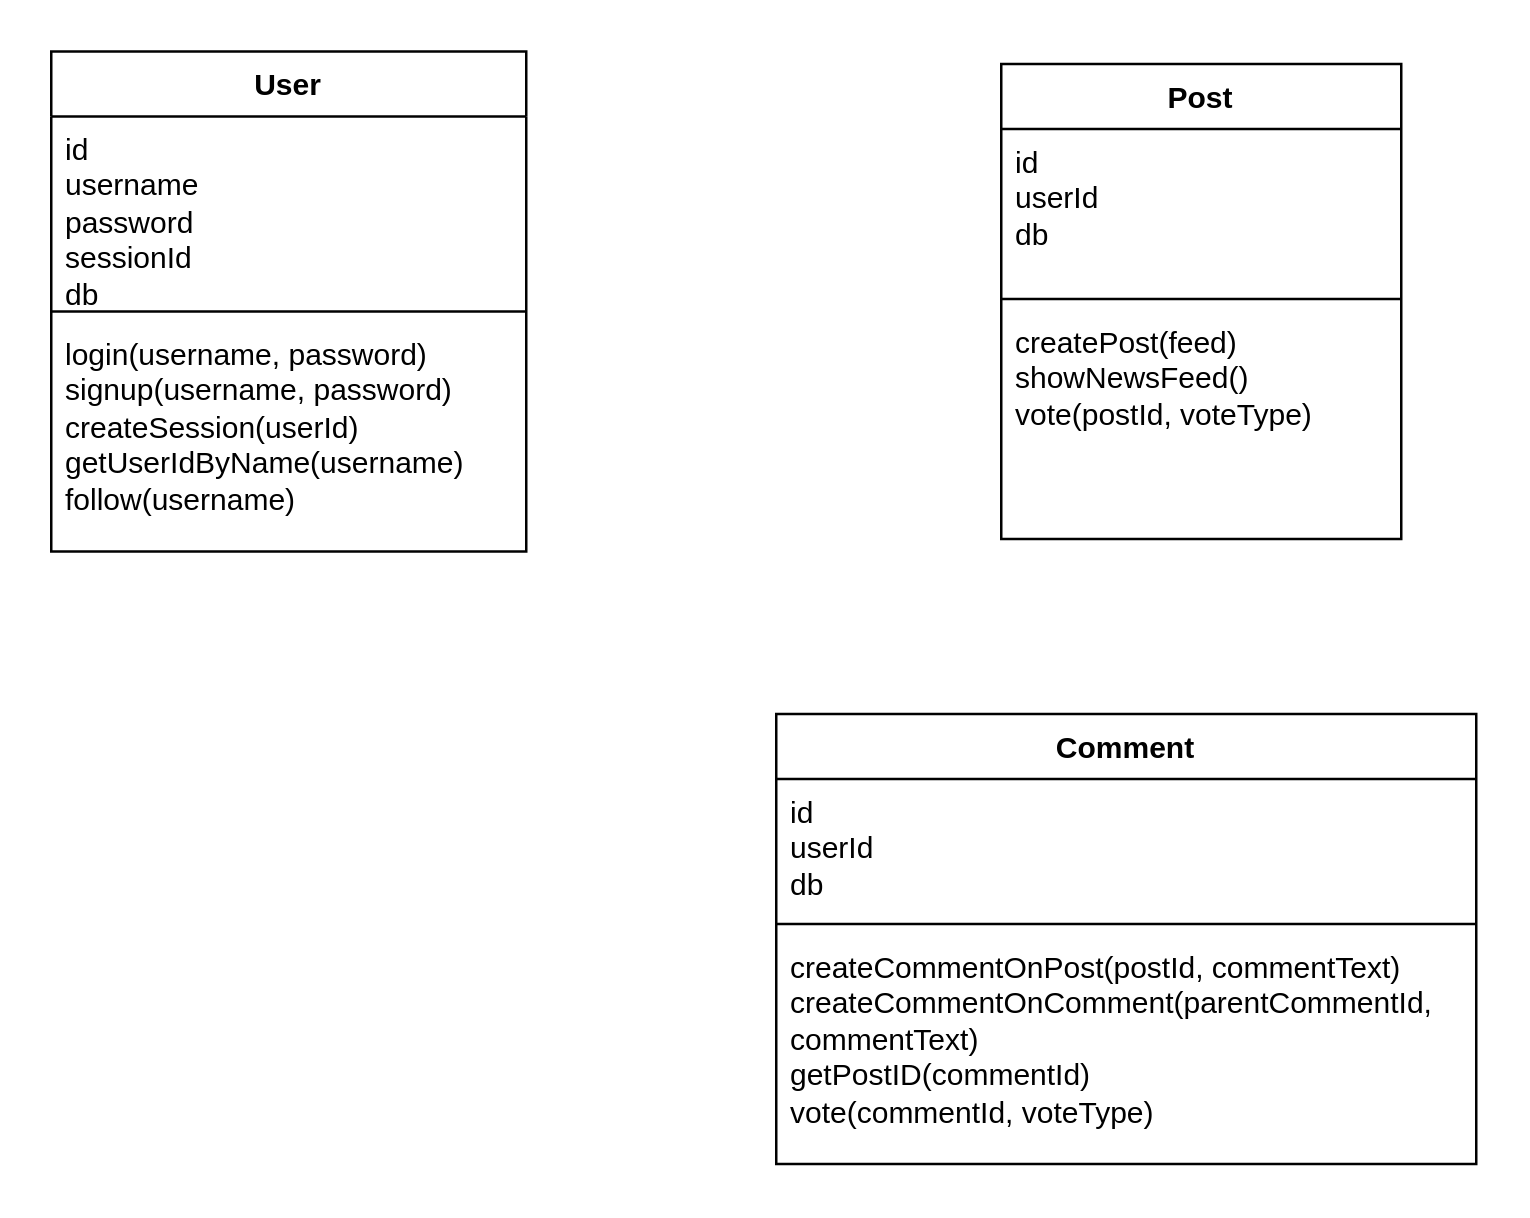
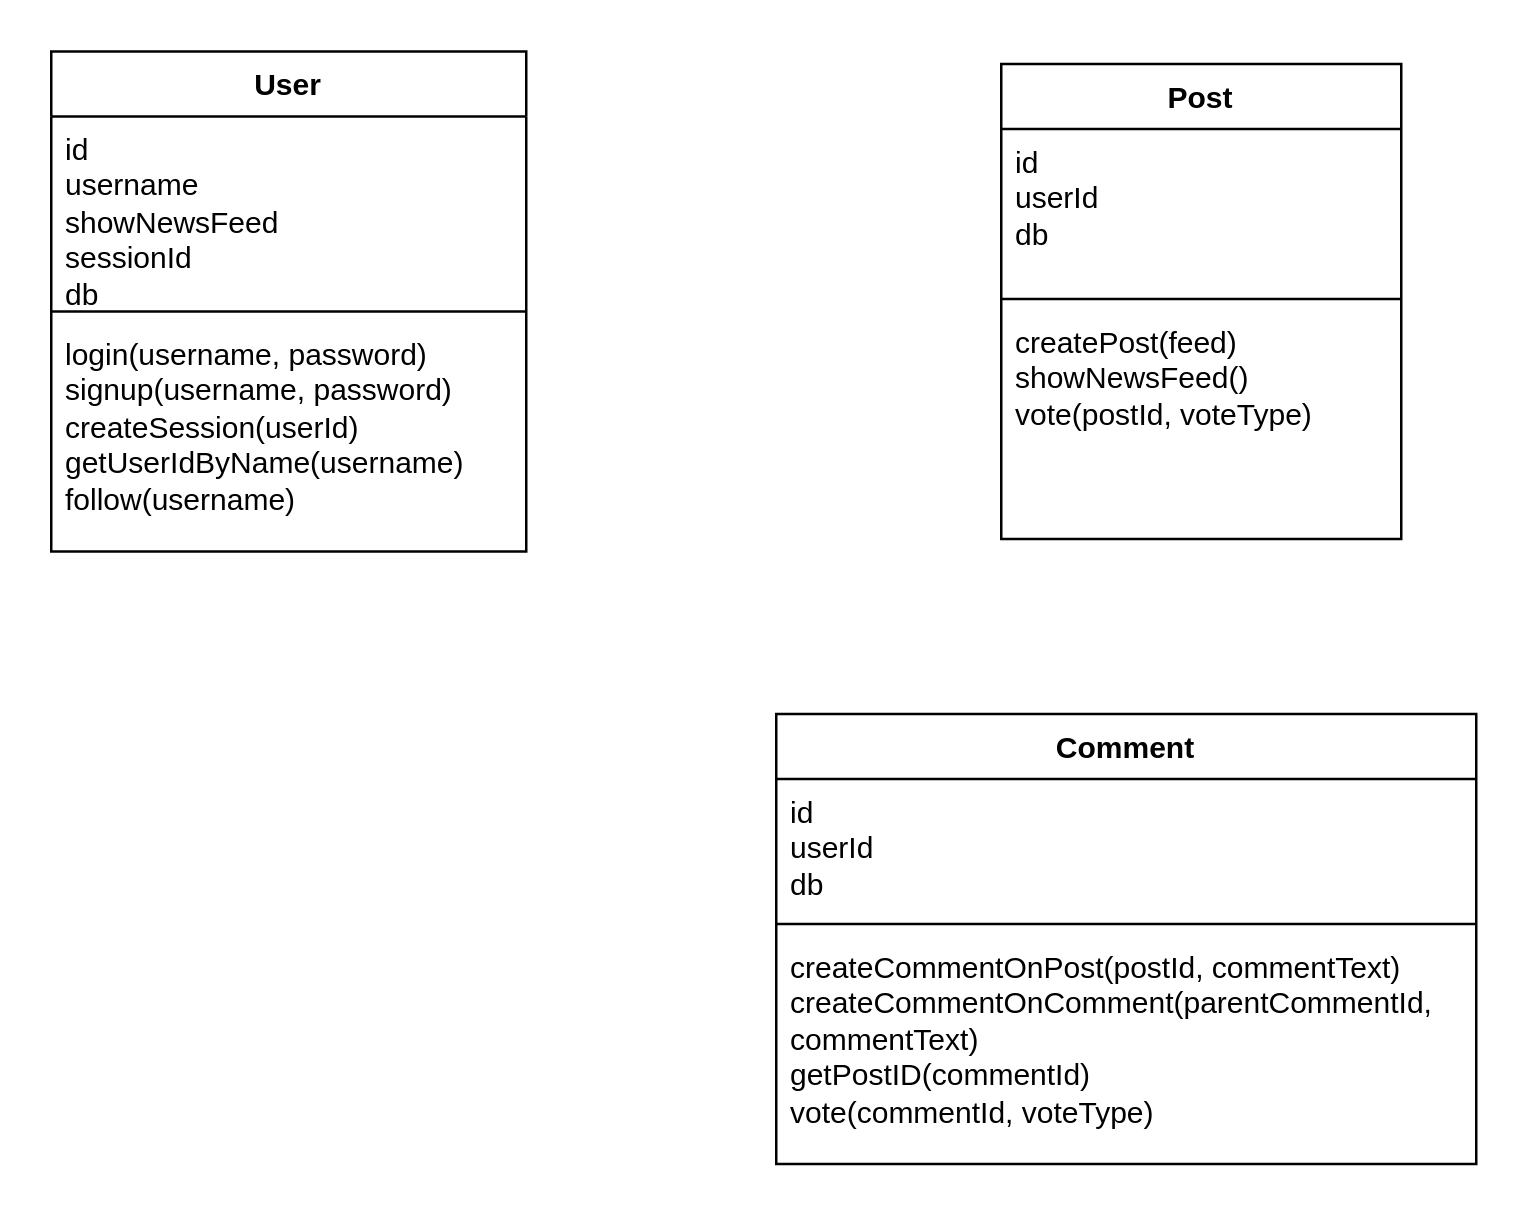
node "id username password sessionId db": label "id username password sessionId db" -> "id username showNewsFeed sessionId db"
